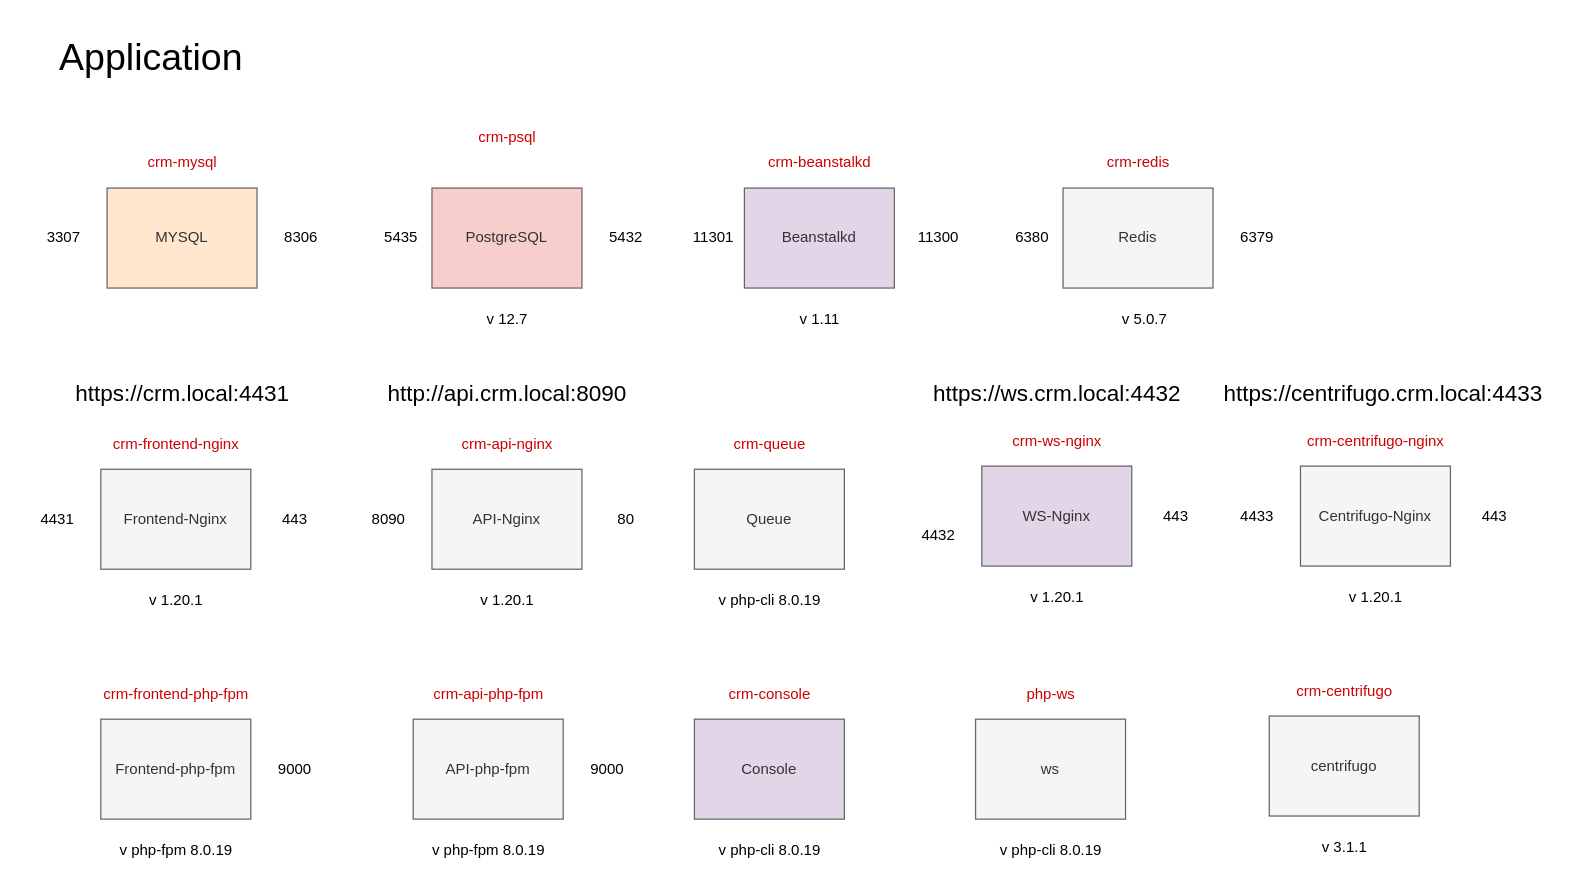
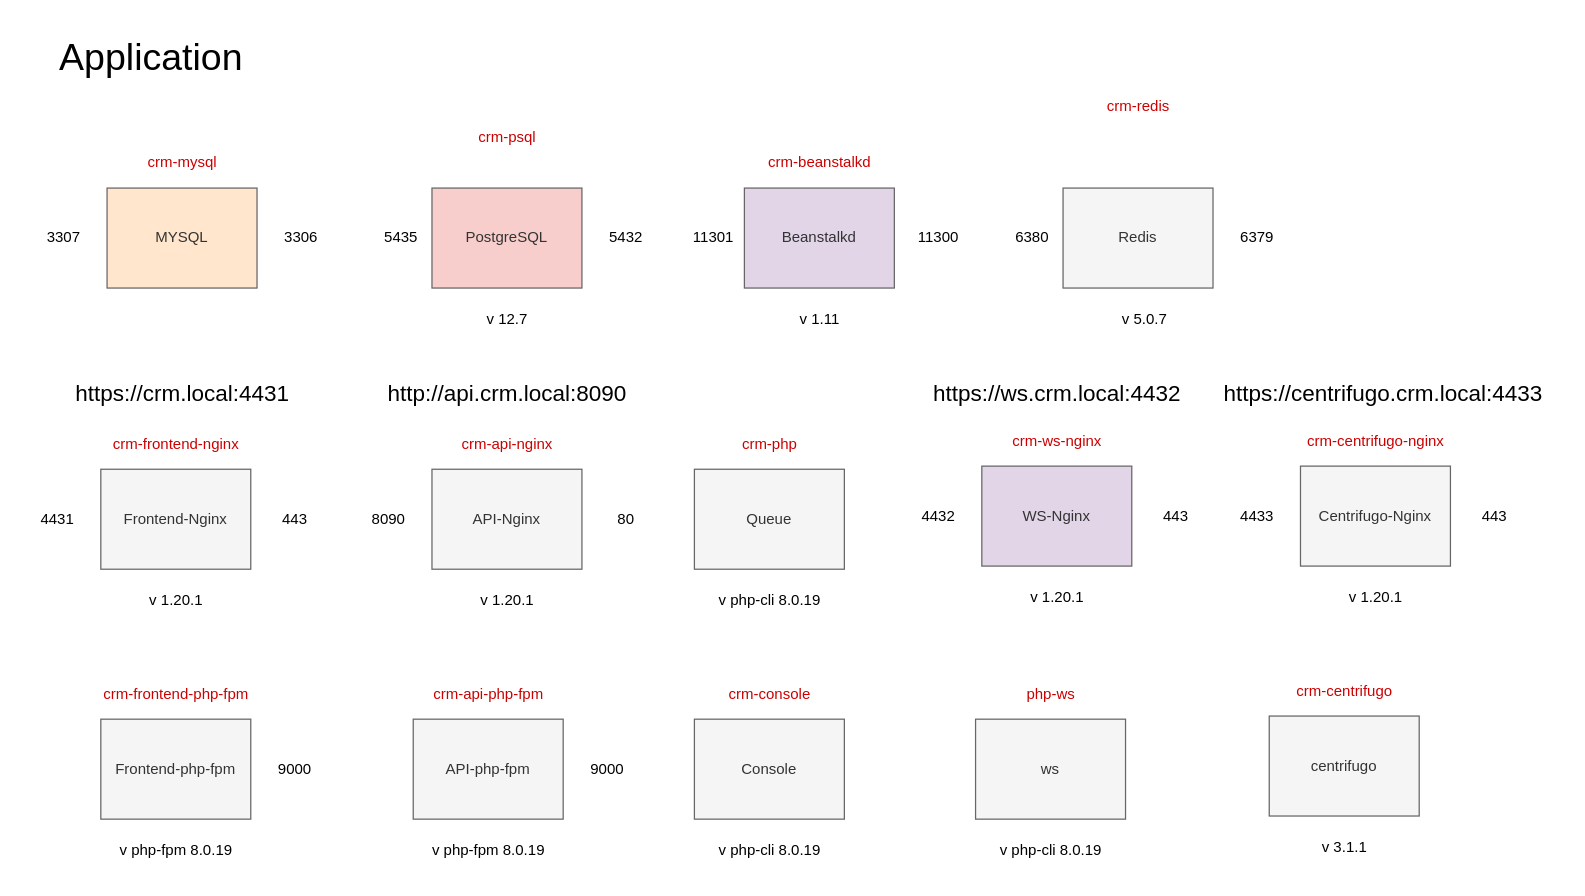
node "crm-redis": moved (1138, 163) -> (1138, 107)
node "8306": label "8306" -> "3306"
node "crm-queue": label "crm-queue" -> "crm-php"
node "4432": moved (938, 535) -> (938, 516)
node "Console": fillcolor #e1d5e7 -> #f5f5f5
